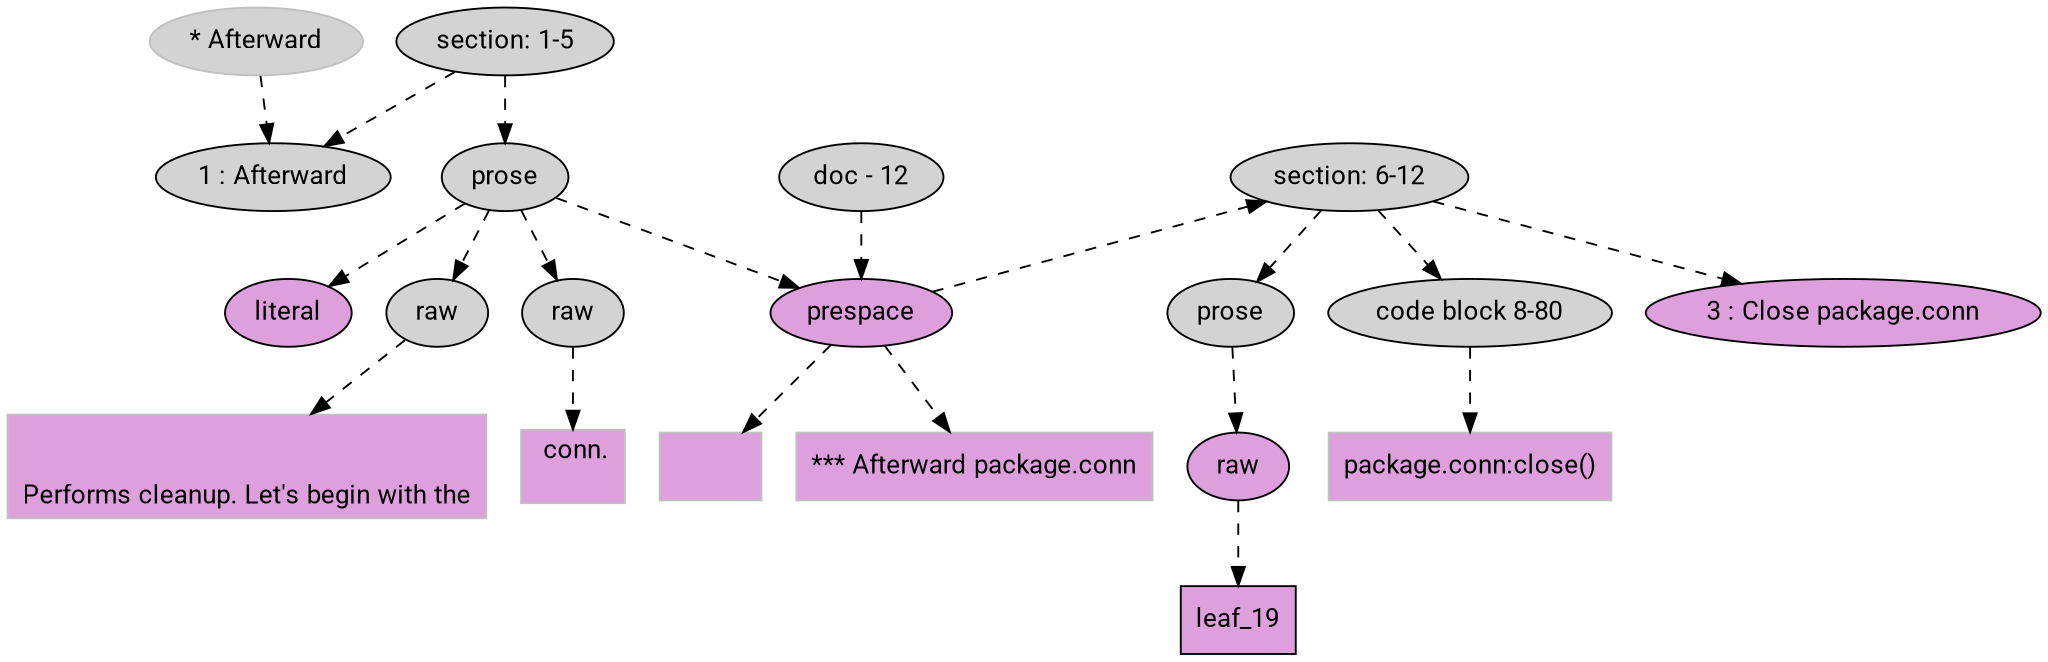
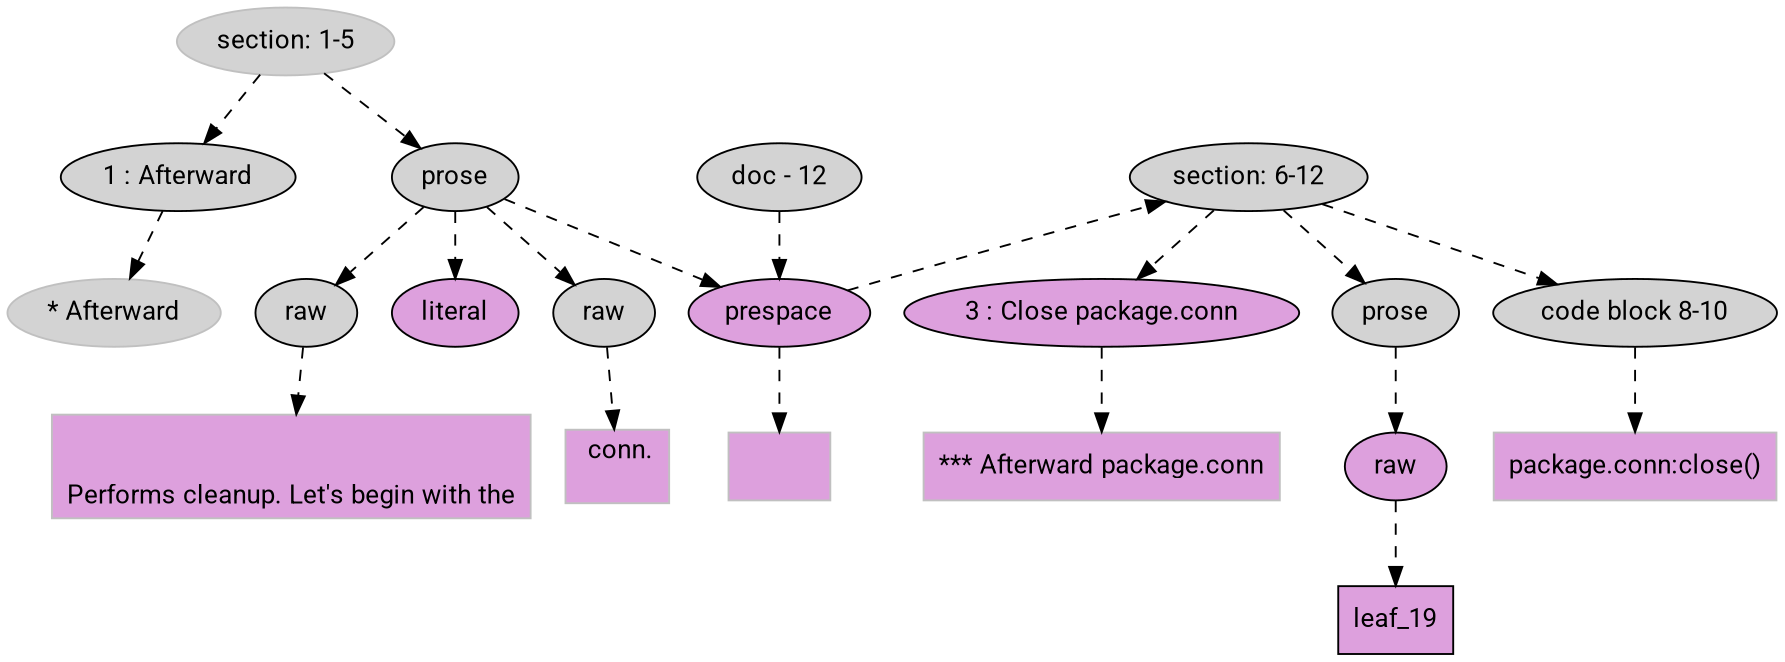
node "section: 1-5": color black -> Gray
edge "* Afterward" -> "1 : Afterward": reversed
node "code block 8-80": label "code block 8-80" -> "code block 8-10"
edge "prespace" -> "*** Afterward package.conn": now "3 : Close package.conn" -> "*** Afterward package.conn"
